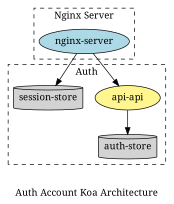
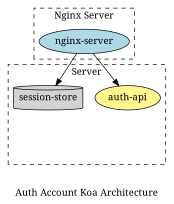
cluster "Auth": label "Auth" -> "Server"
node "api-api": label "api-api" -> "auth-api"
node "auth-store": removed
